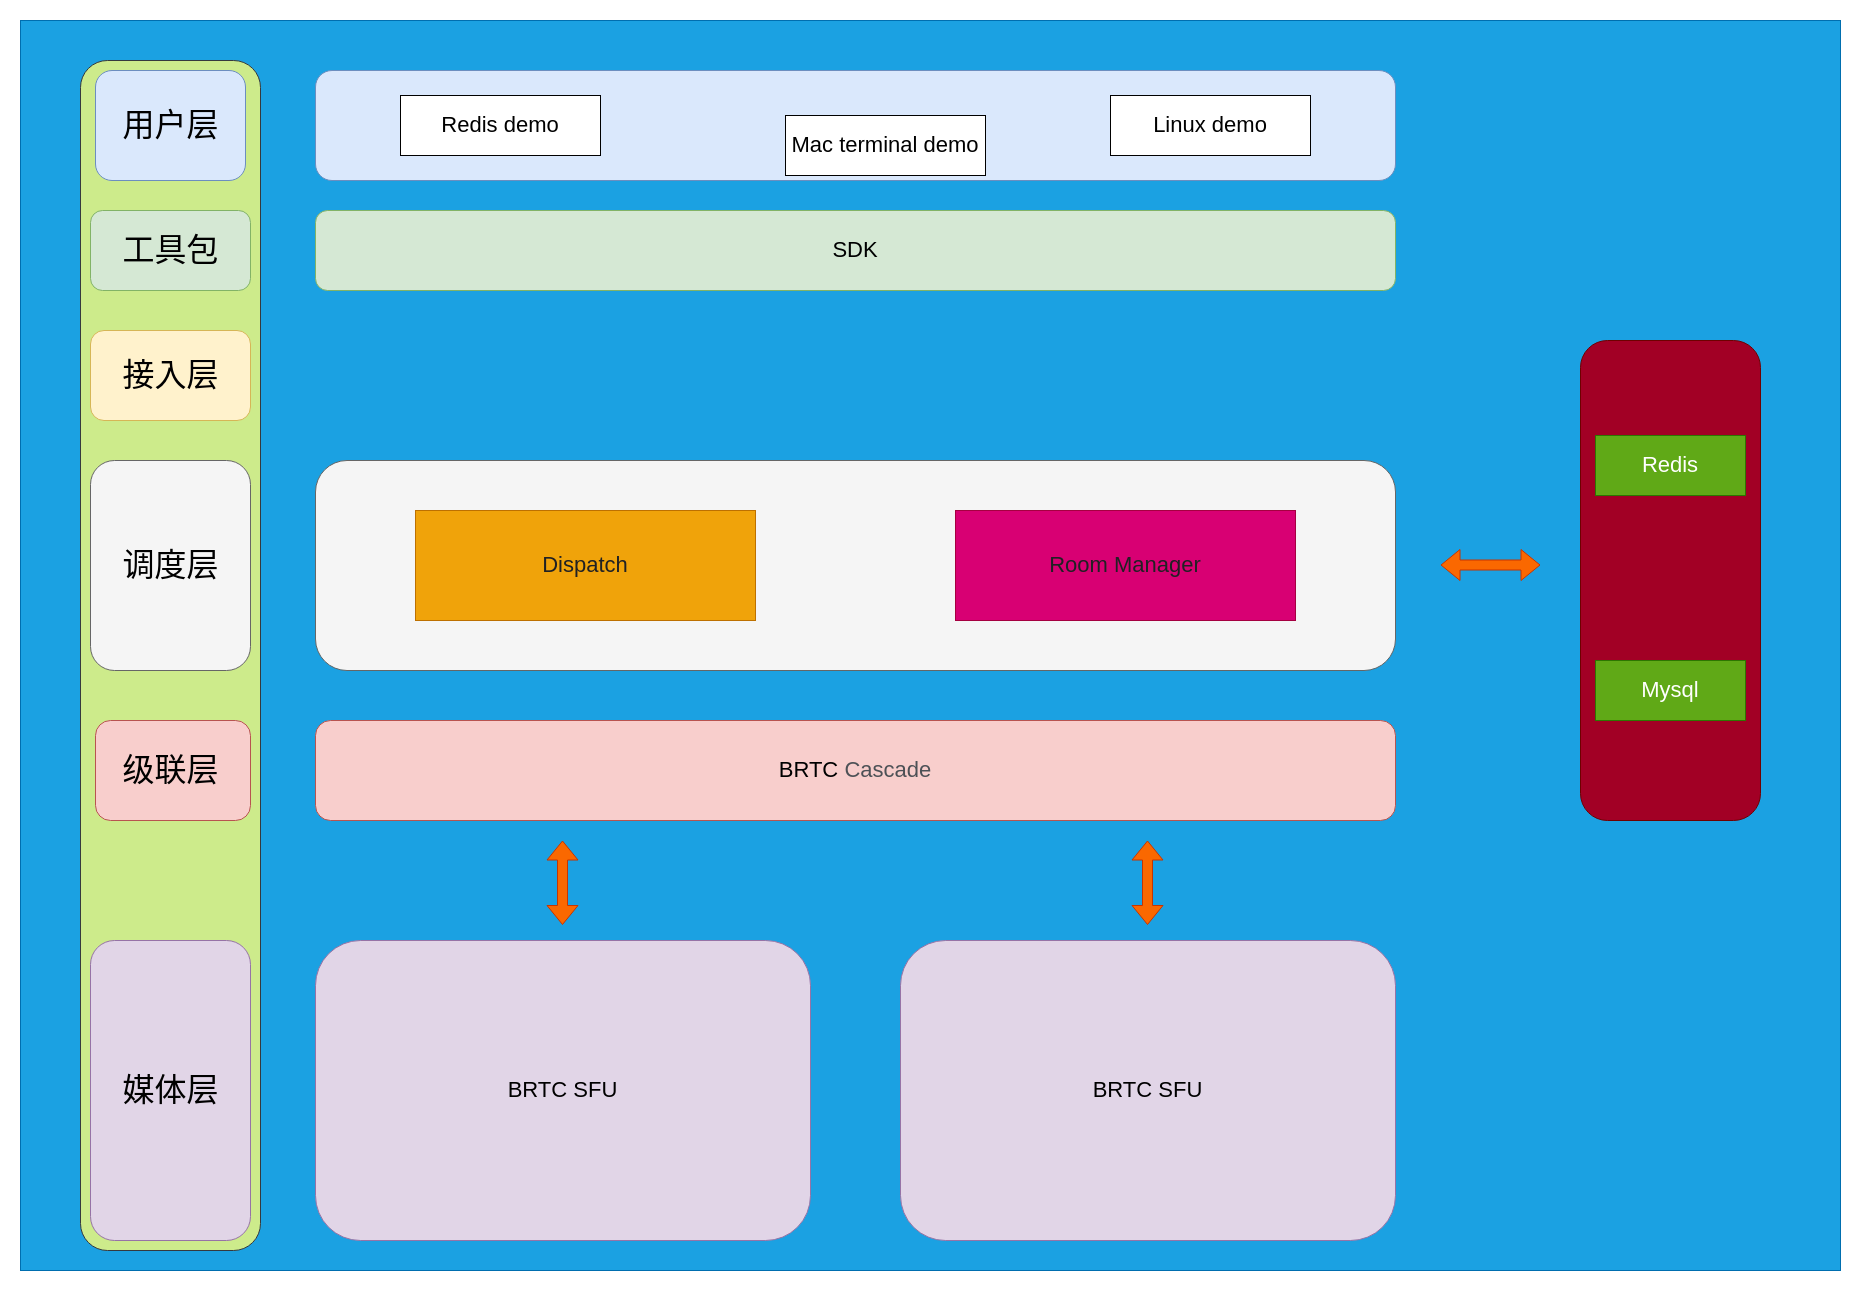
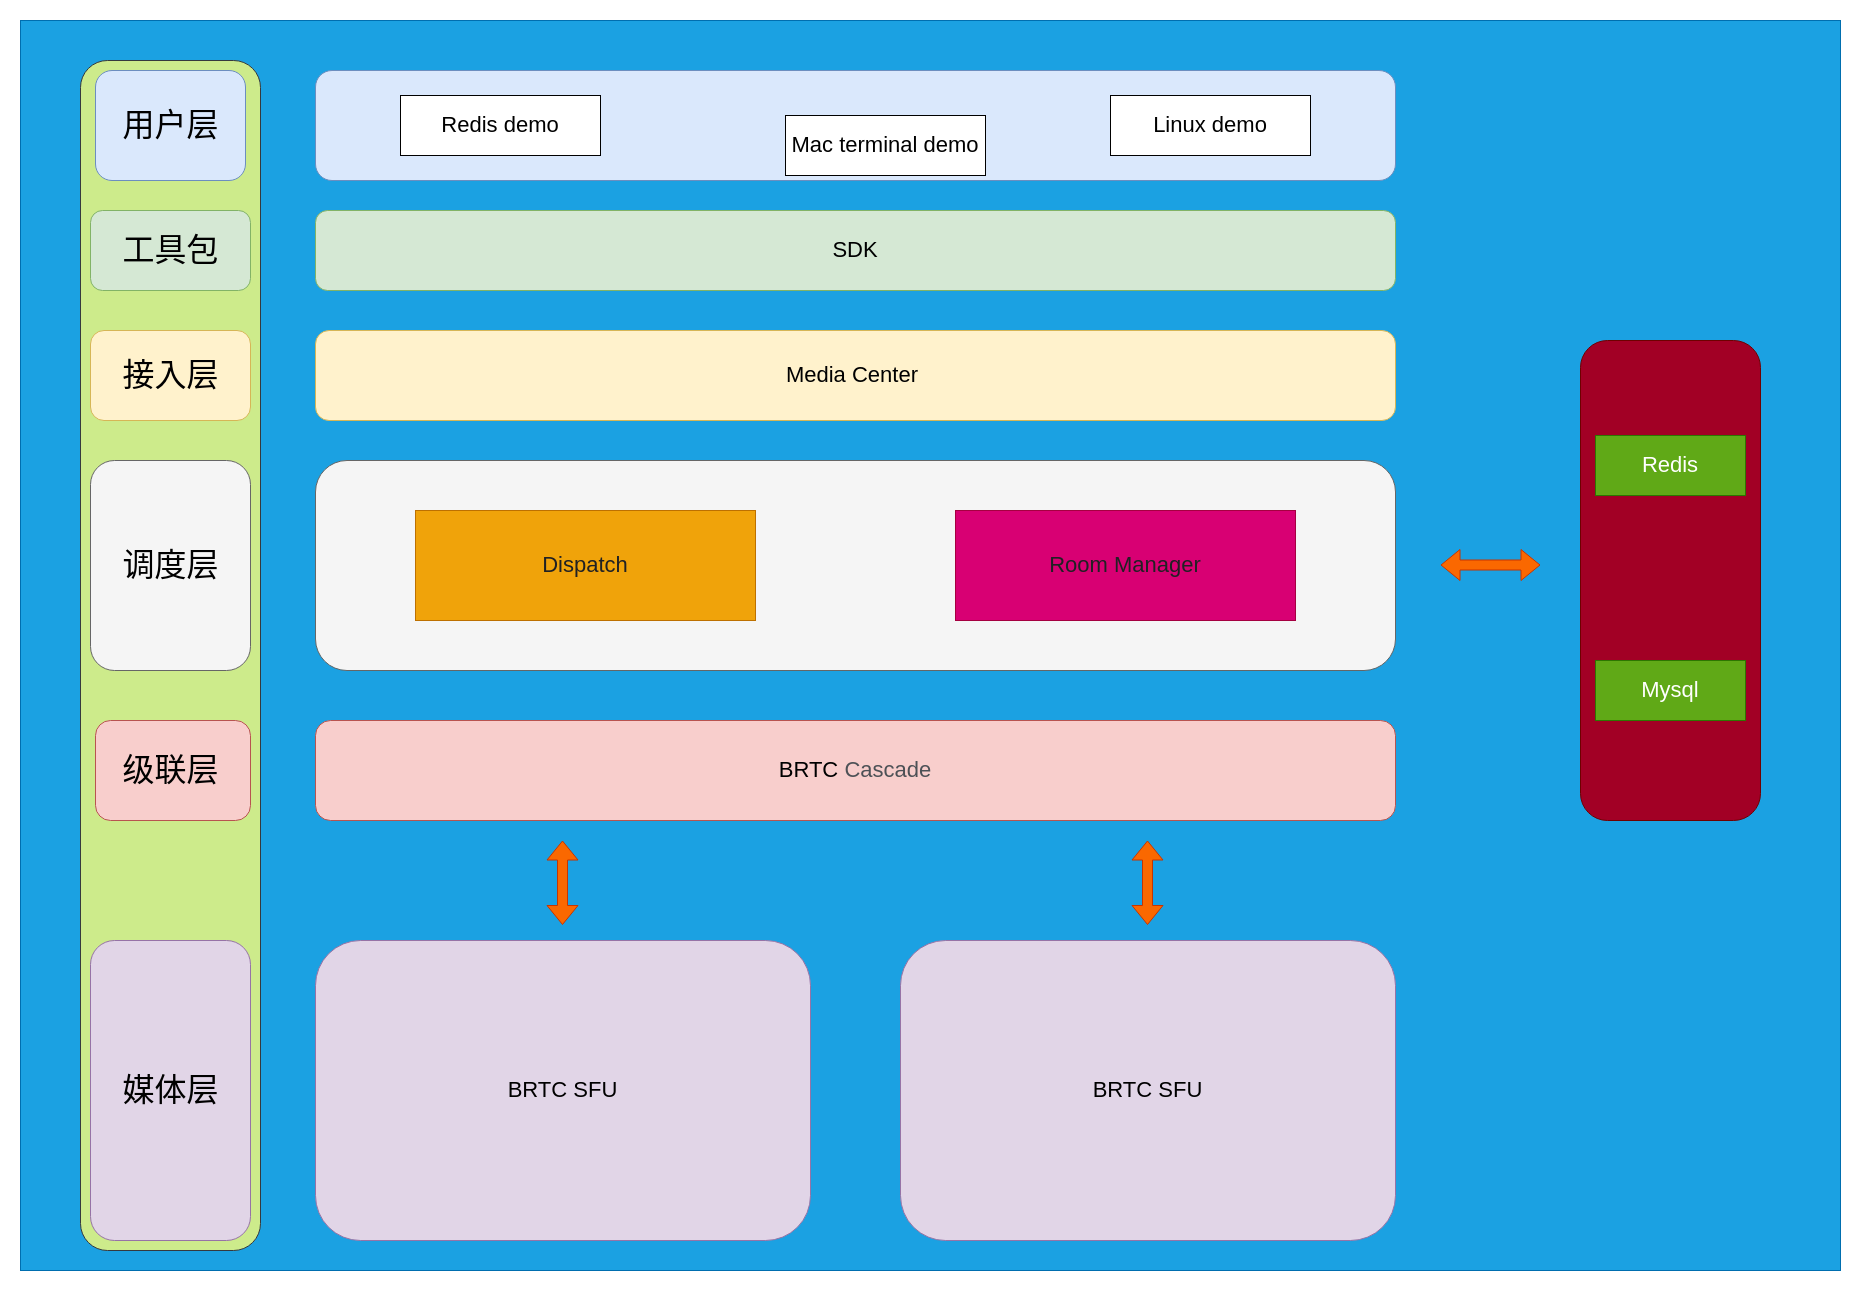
node "Media Center": added
